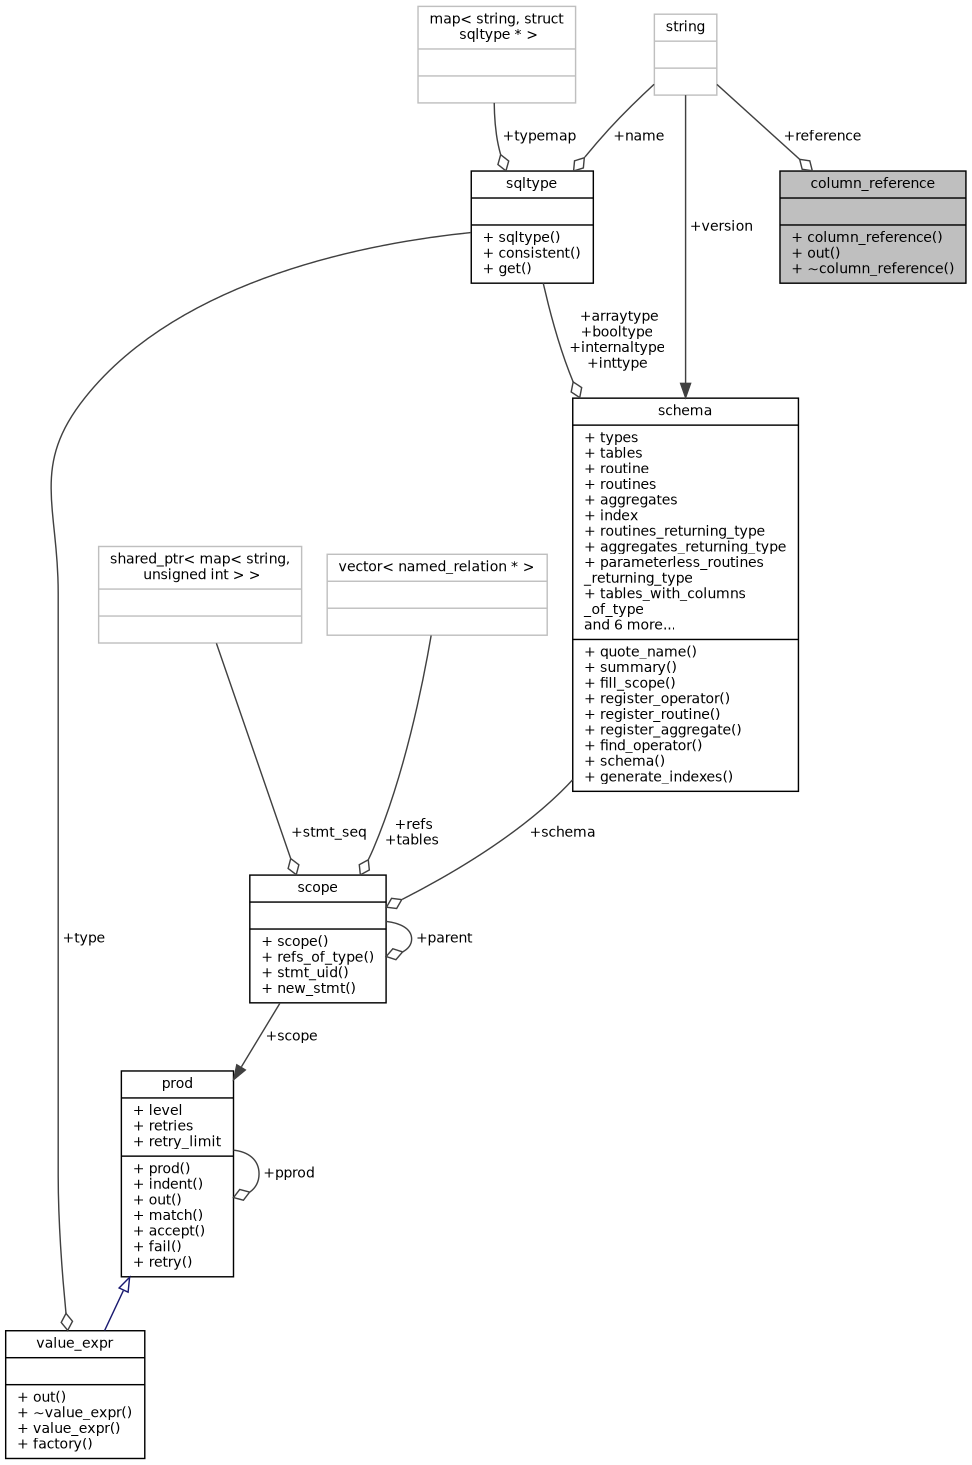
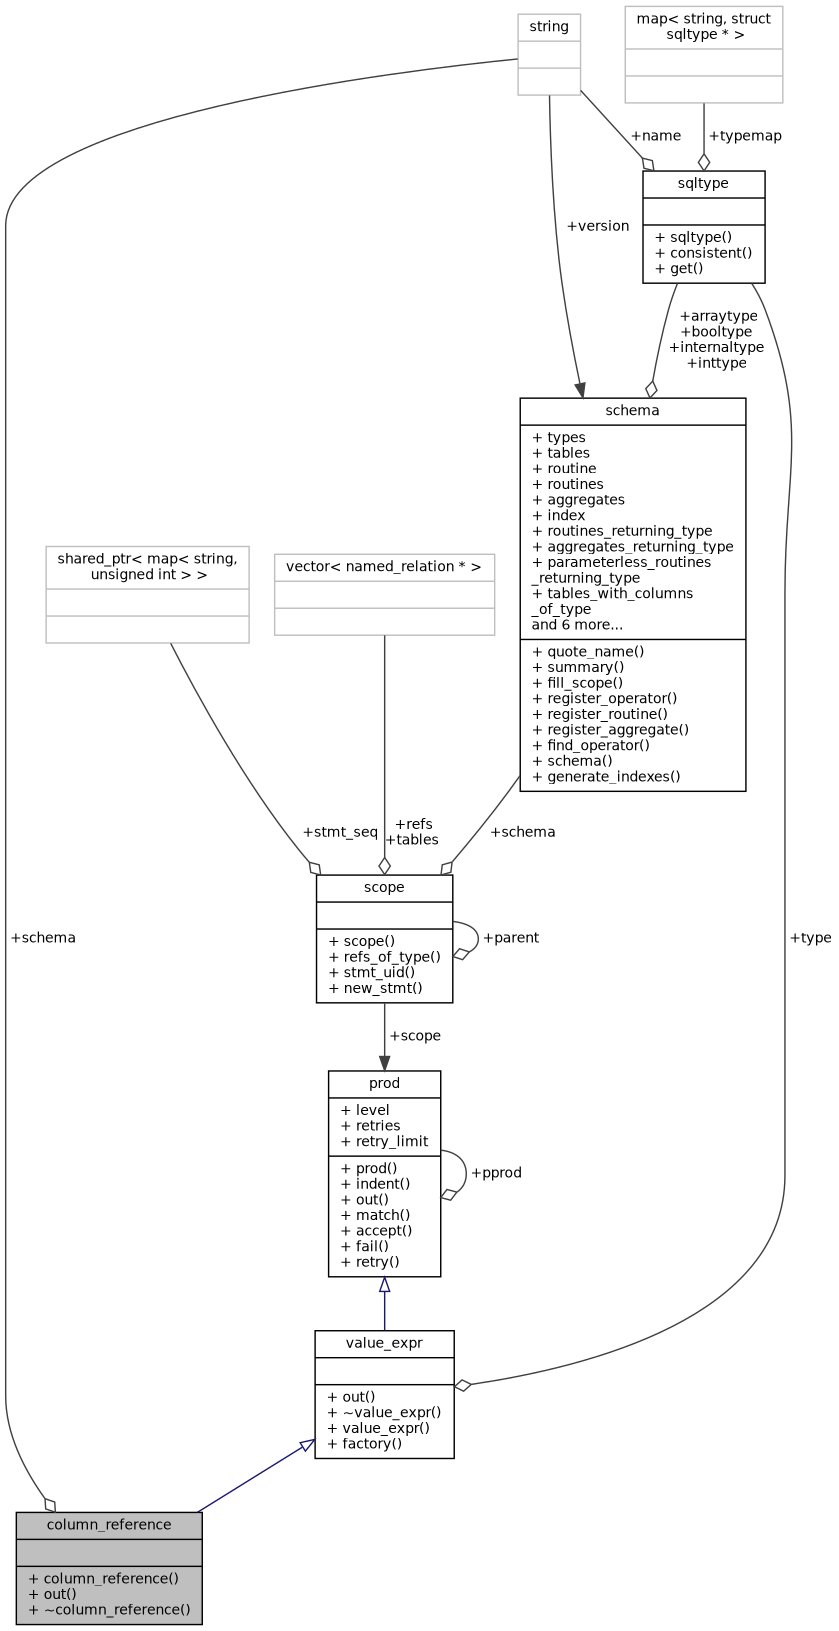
edge "string" -> "column_reference": label " +reference" -> " +schema"
edge "column_reference" -> "value_expr": added
